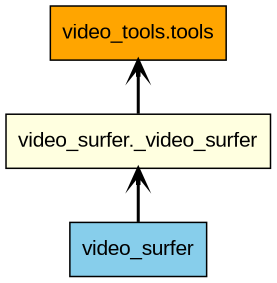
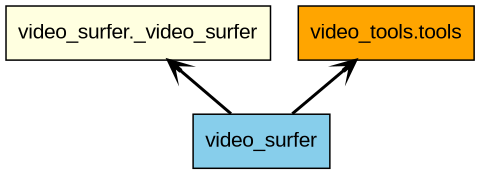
edge "video_surfer._video_surfer" -> "video_tools.tools": now "video_surfer" -> "video_tools.tools"
